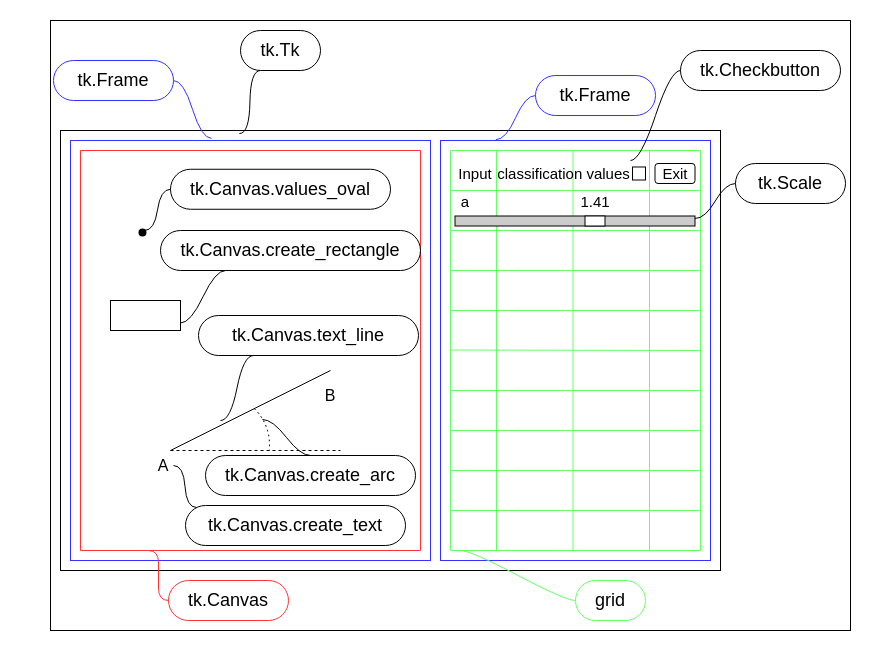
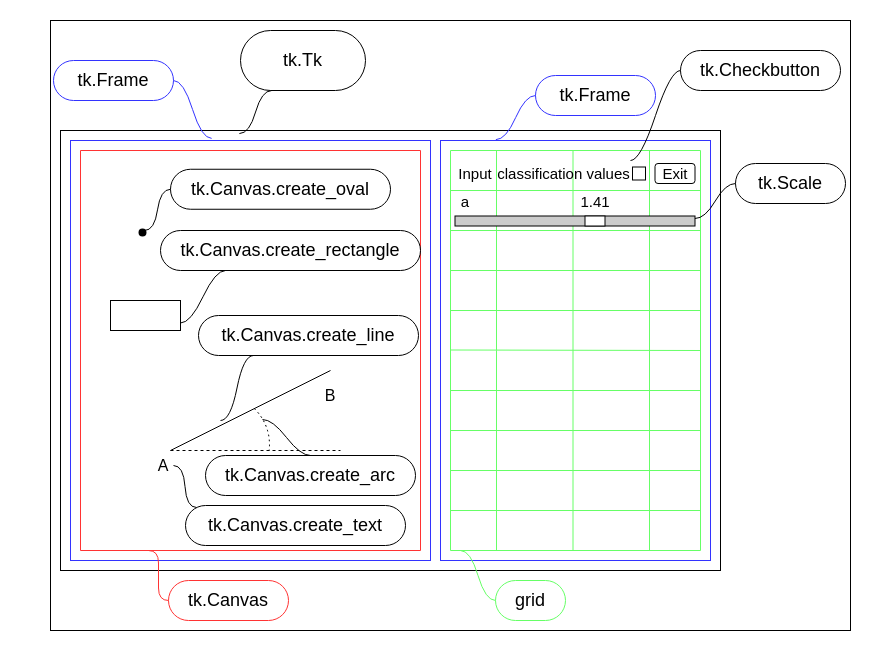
node "tk.Tk": size 80x40 -> 125x60
node "tk.Canvas.values_oval": label "tk.Canvas.values_oval" -> "tk.Canvas.create_oval"
node "tk.Canvas.text_line": label "tk.Canvas.text_line" -> "tk.Canvas.create_line"
node "grid": moved (611, 601) -> (531, 601)
